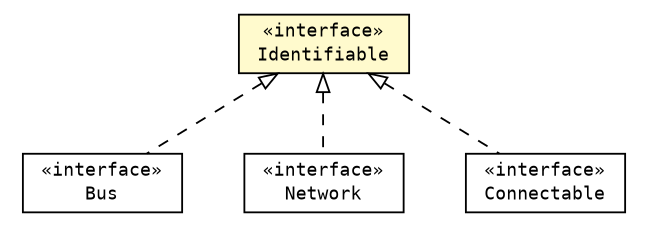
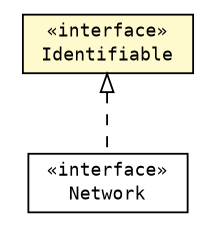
node "Bus": removed
node "Connectable": removed
